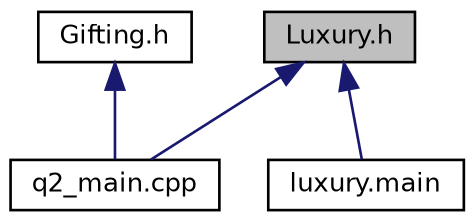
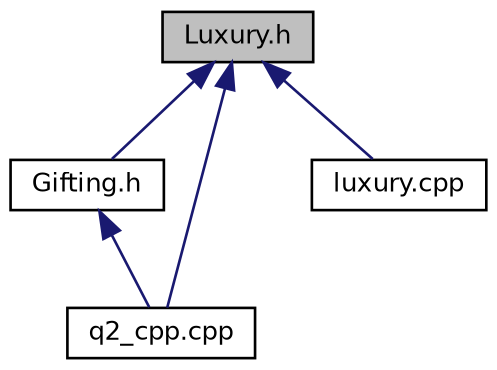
edge "Gifting.h" -> "Luxury.h": added
node "q2_main.cpp": label "q2_main.cpp" -> "q2_cpp.cpp"
node "luxury.main": label "luxury.main" -> "luxury.cpp"
